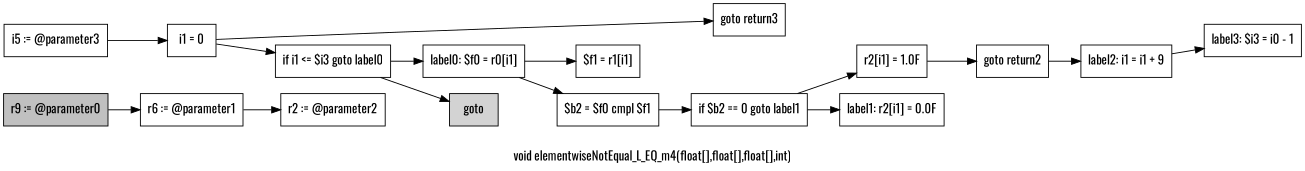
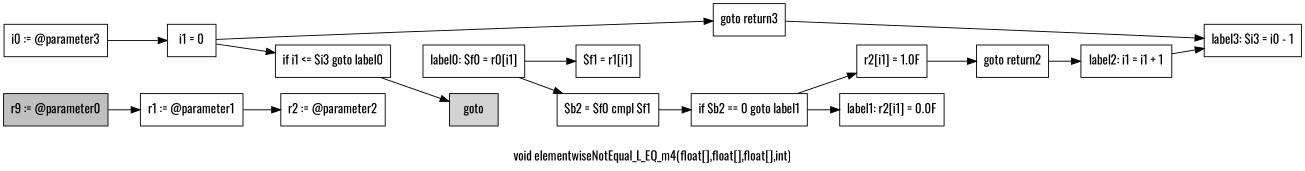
edge "goto return3" -> "label3: $i3 = i0 - 1": added
node "i5 := @parameter3": label "i5 := @parameter3" -> "i0 := @parameter3"
edge "if i1 <= $i3 goto label0" -> "label0: $f0 = r0[i1]": removed
node "label2: i1 = i1 + 9": label "label2: i1 = i1 + 9" -> "label2: i1 = i1 + 1"
node "r6 := @parameter1": label "r6 := @parameter1" -> "r1 := @parameter1"
